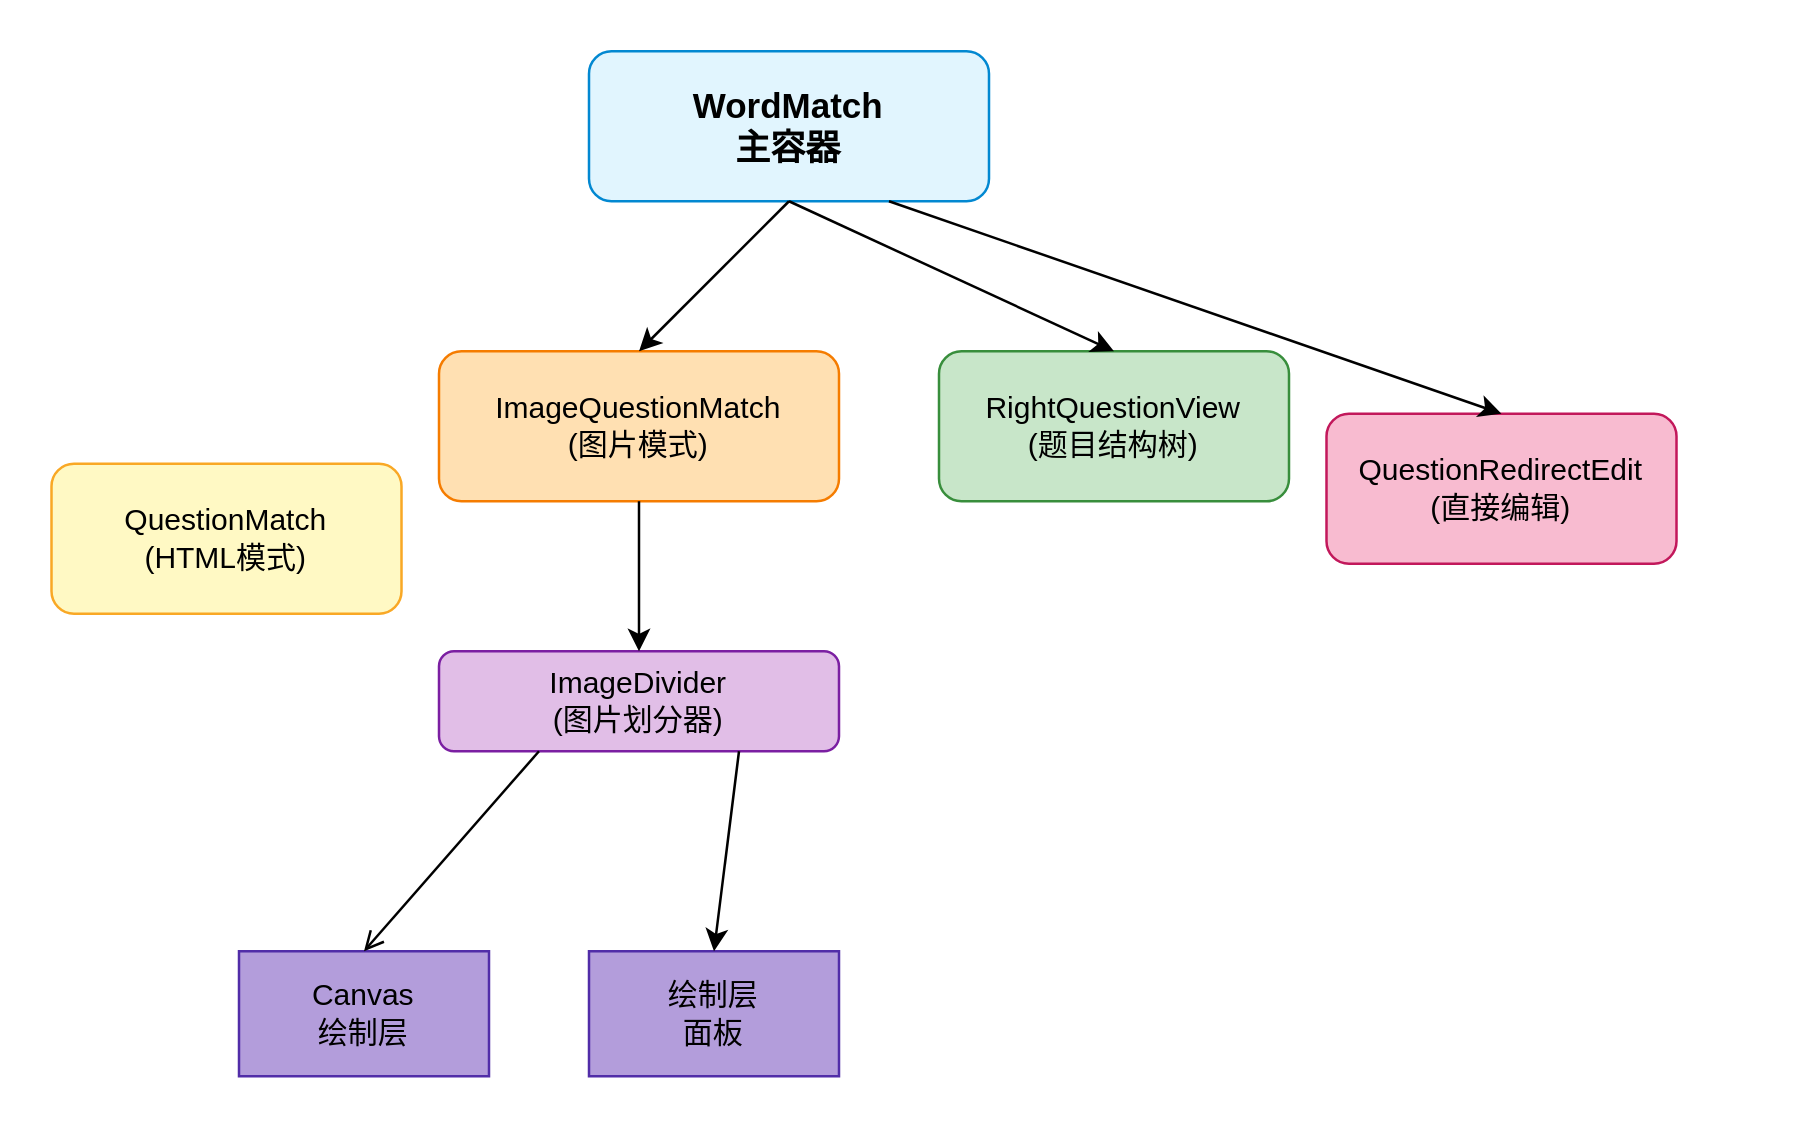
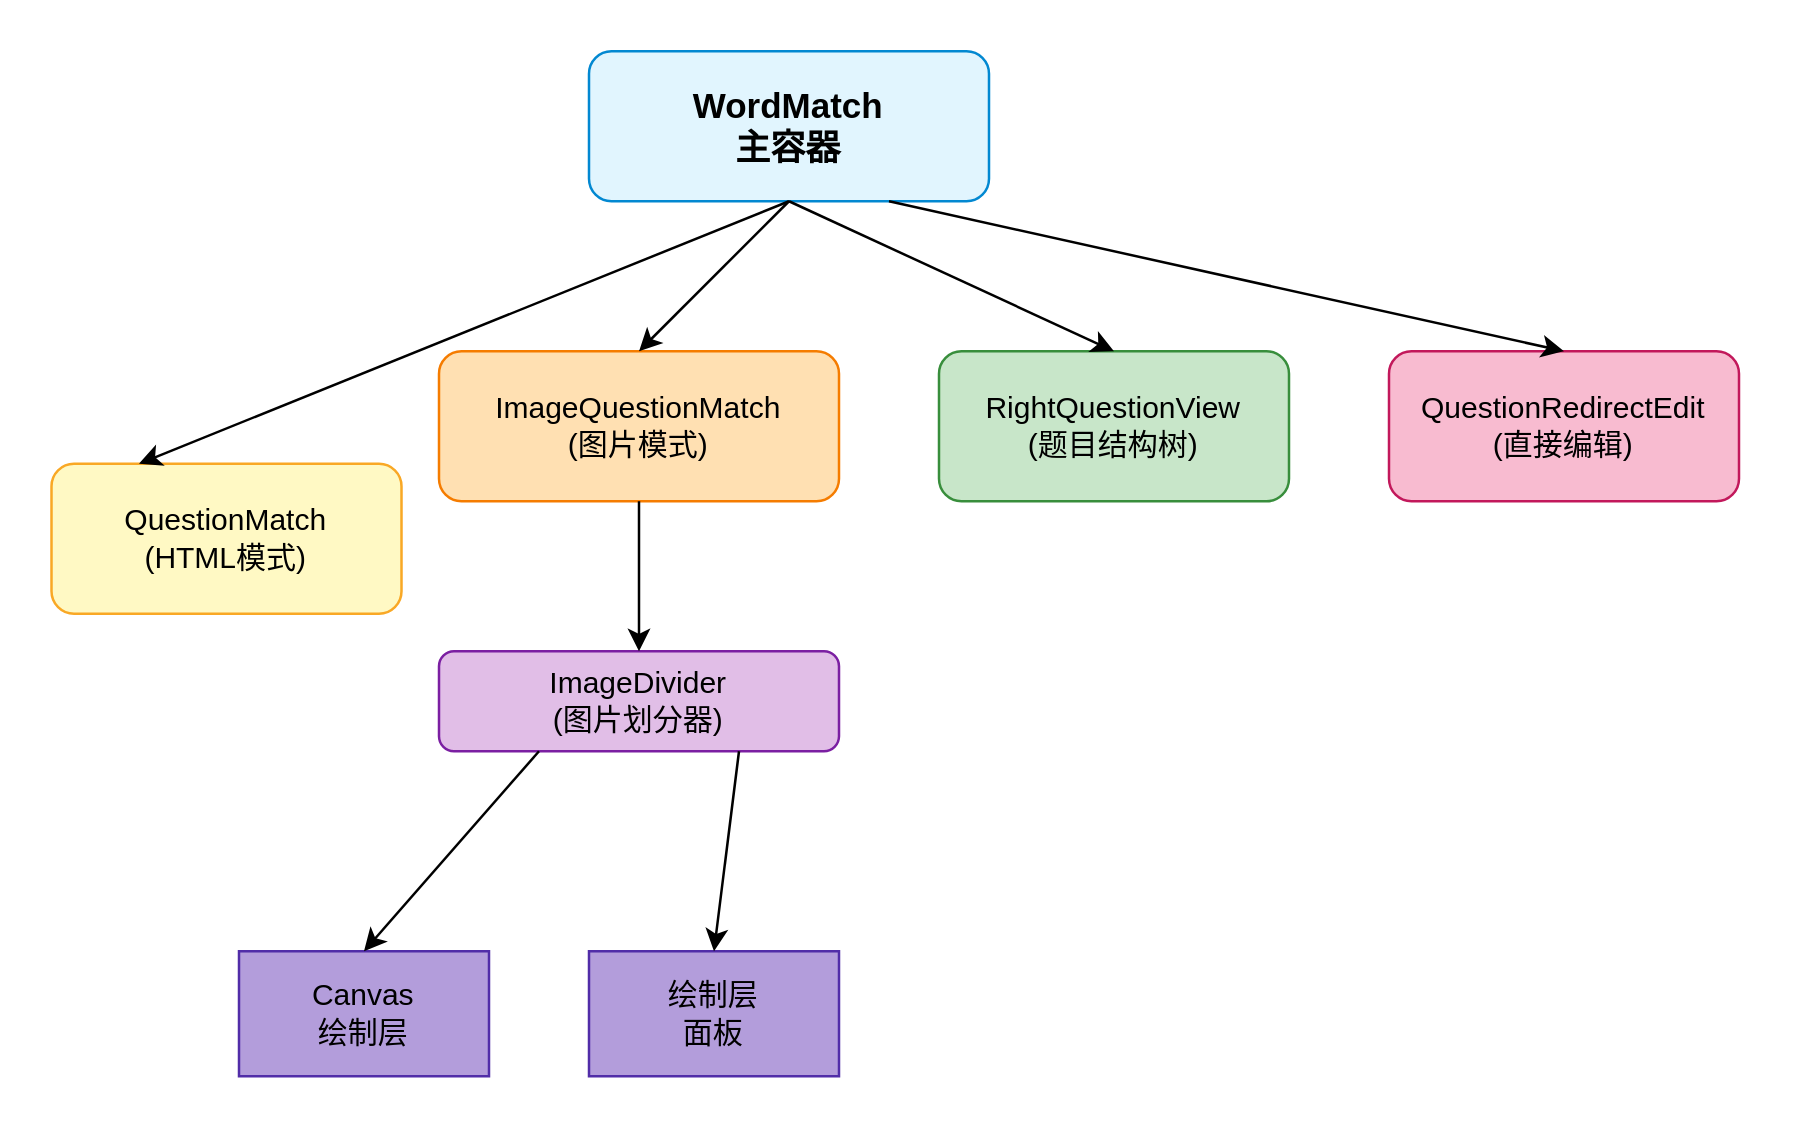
edge "WordMatch 主容器" -> "QuestionMatch (HTML模式)": added
node "QuestionRedirectEdit (直接编辑)": moved (1501, 489) -> (1564, 426)
edge "ImageDivider (图片划分器)" -> "Canvas 绘制层": arrowhead open -> classic
